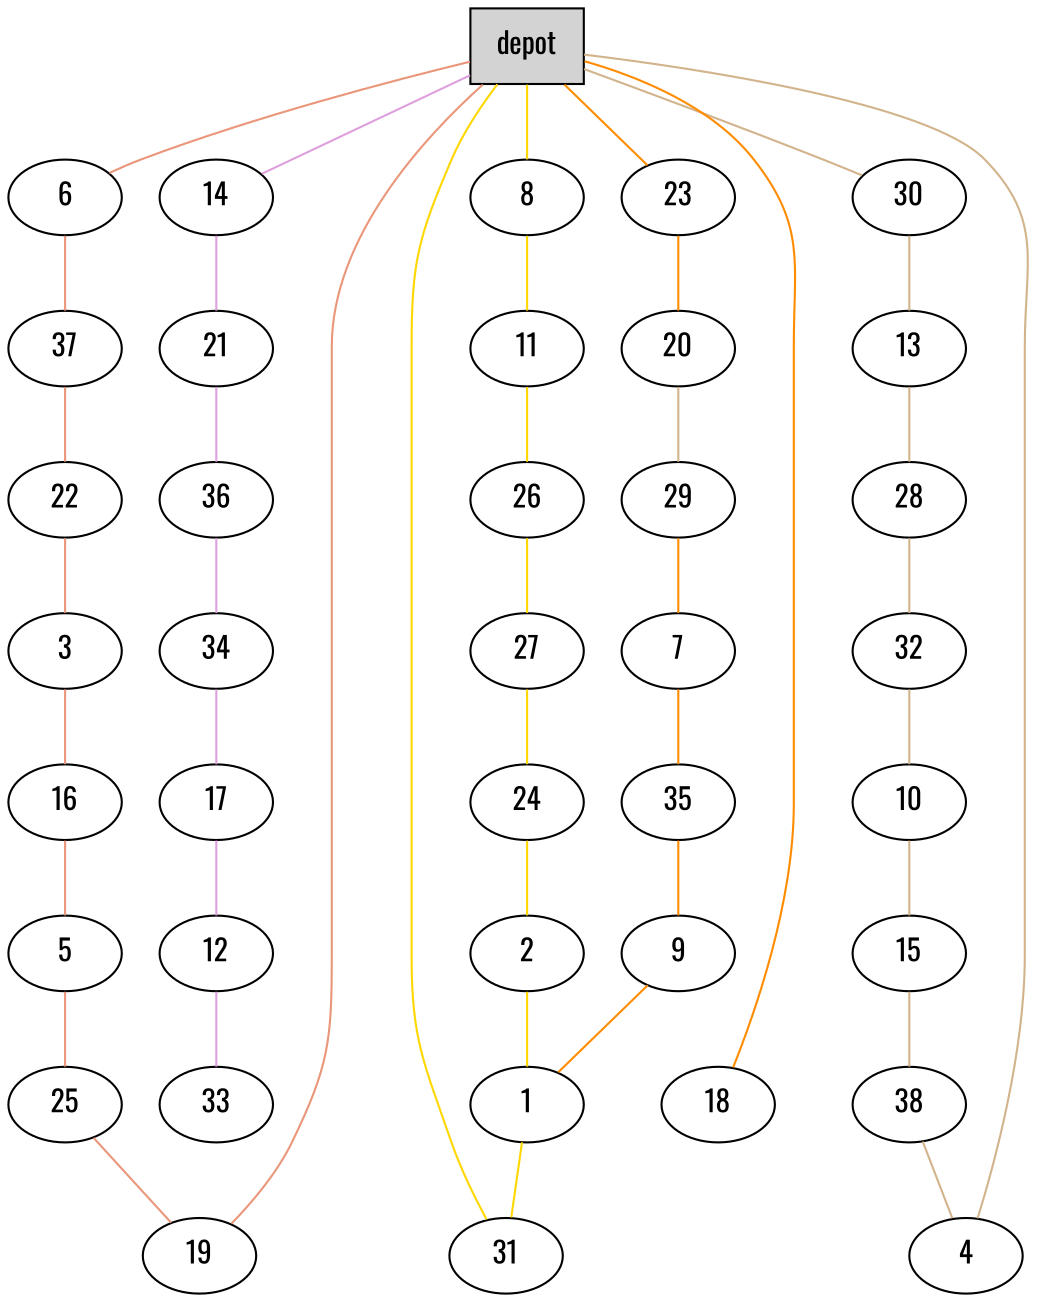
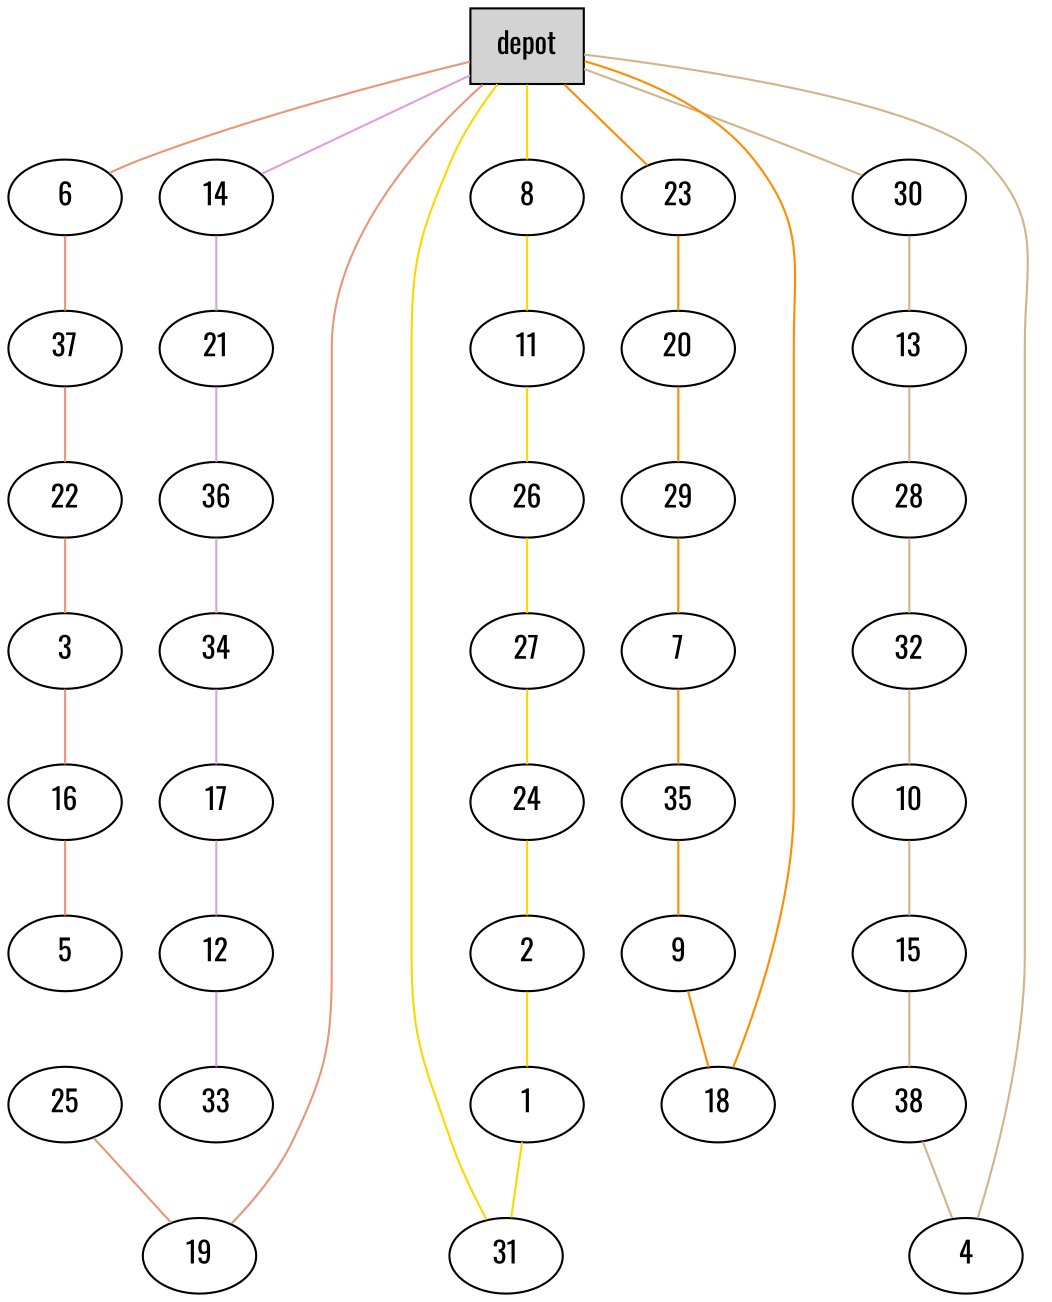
edge "20" -- "29": color tan -> darkorange
edge "5" -- "25": removed
edge "9" -- "1": now "9" -- "18"
